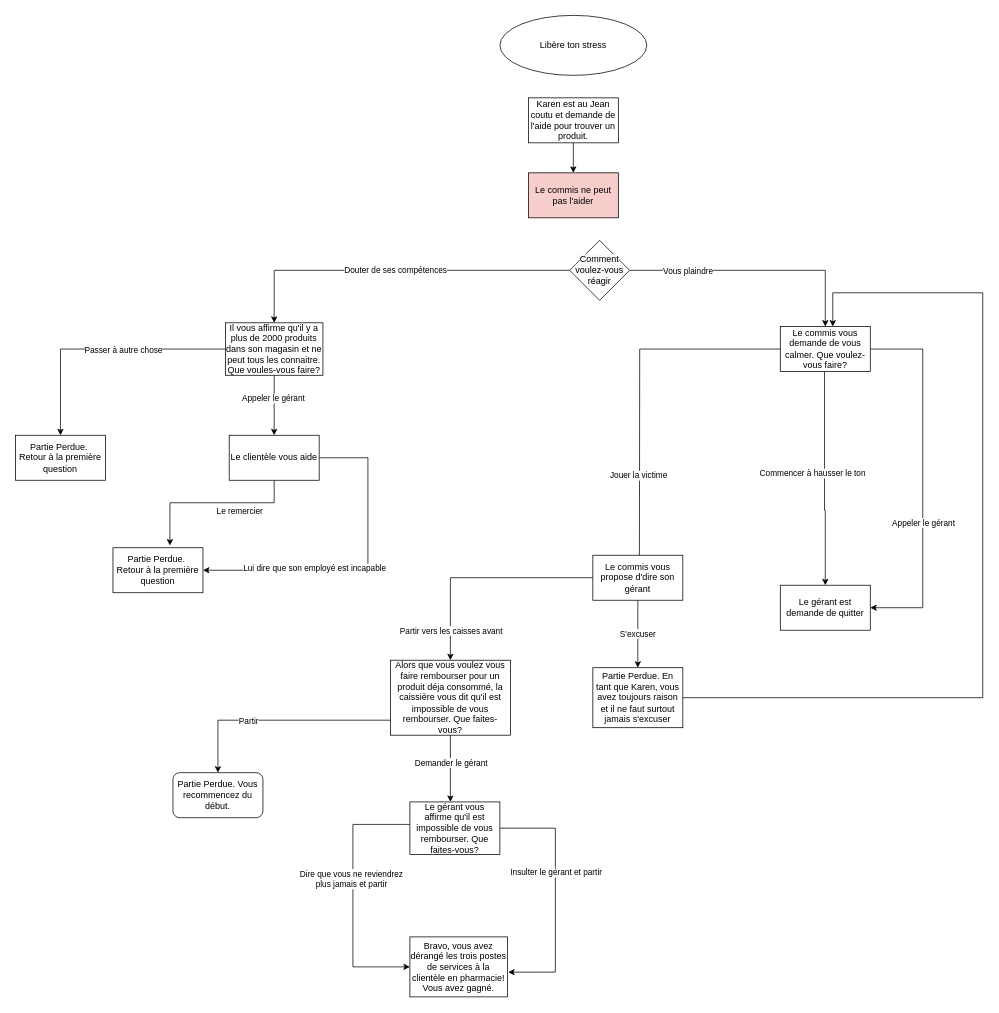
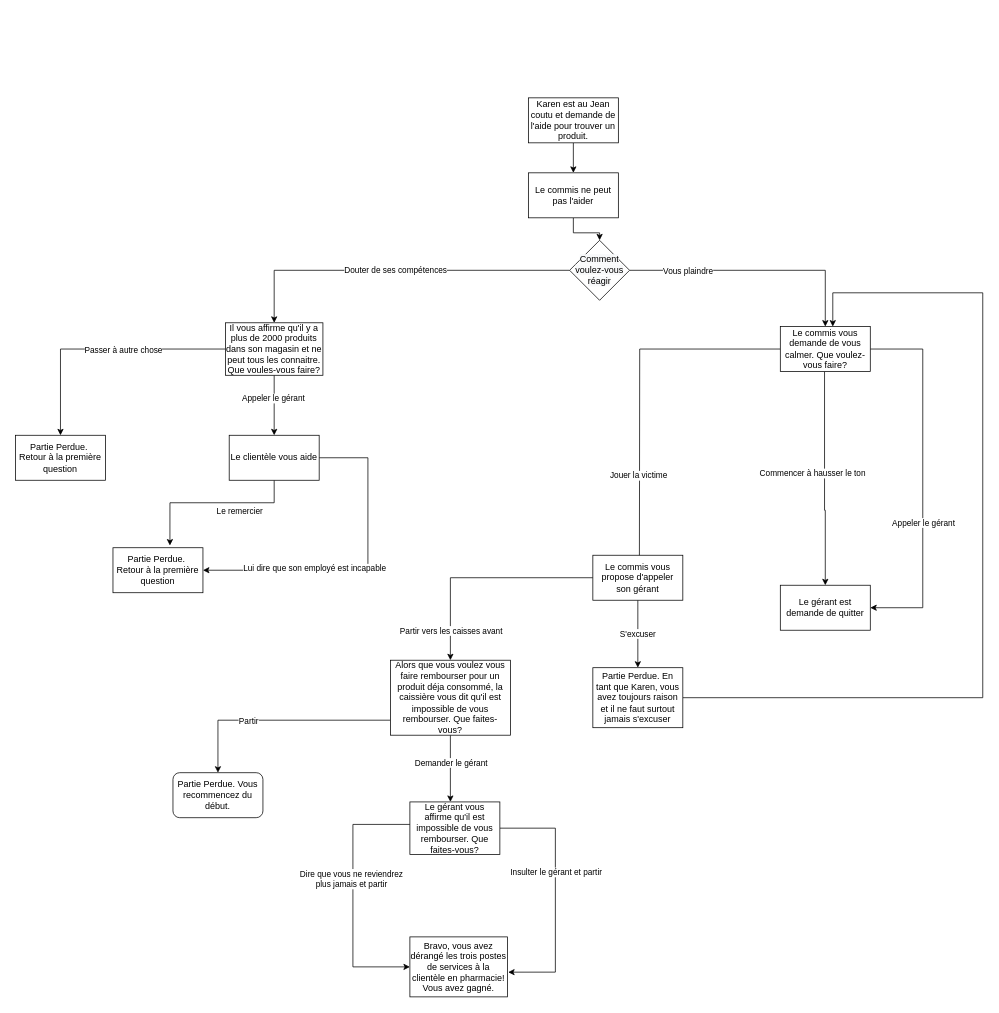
node "Libère ton stress": removed
node "Le commis ne peut pas l'aider": fillcolor #f8cecc -> #ffffff
edge "Le commis ne peut pas l'aider" -> "Comment voulez-vous réagir": added
node "Le commis vous propose d'dire son gérant": label "Le commis vous propose d'dire son gérant" -> "Le commis vous propose d'appeler son gérant"
